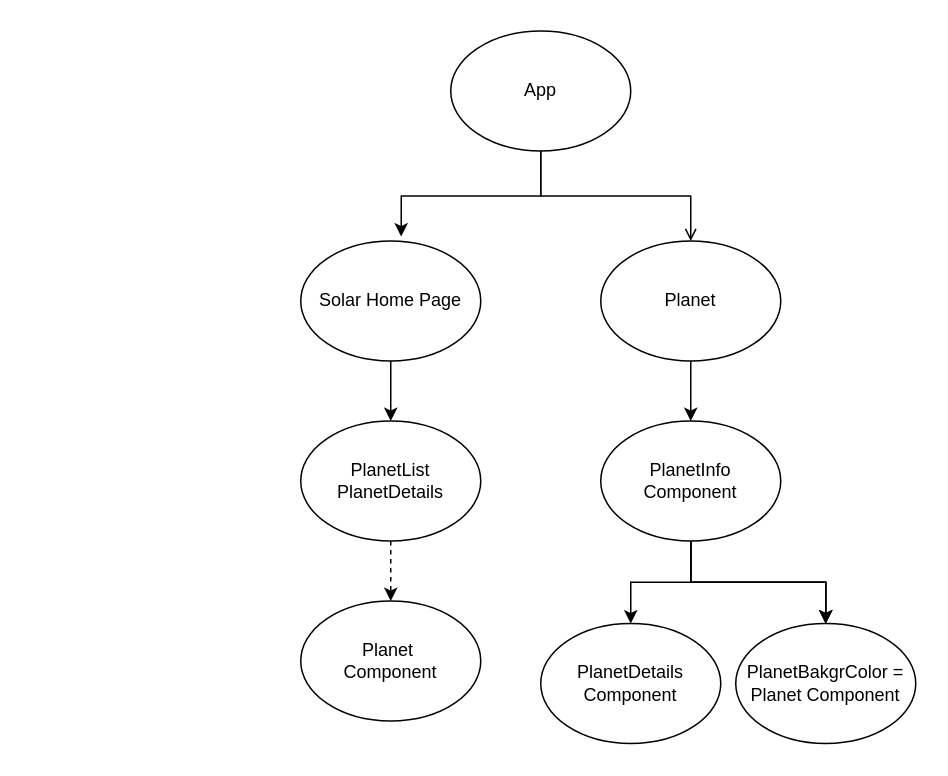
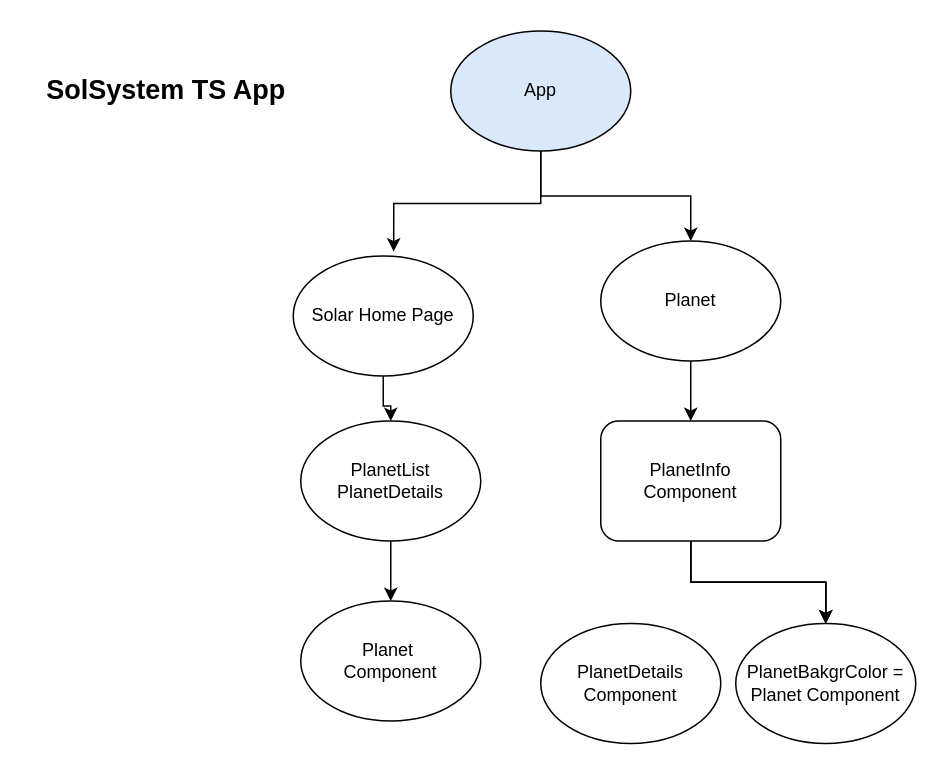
node "SolSystem TS App": added
node "App": fillcolor #ffffff -> #dae8fc
edge "App" -> "Planet": arrowhead open -> classic
node "Solar Home Page": moved (391, 301) -> (383, 316)
node "PlanetInfo Component": shape ellipse -> rounded rectangle
edge "PlanetList PlanetDetails" -> "Planet Component": style dashed -> solid
edge "PlanetInfo Component" -> "PlanetDetails Component": removed
